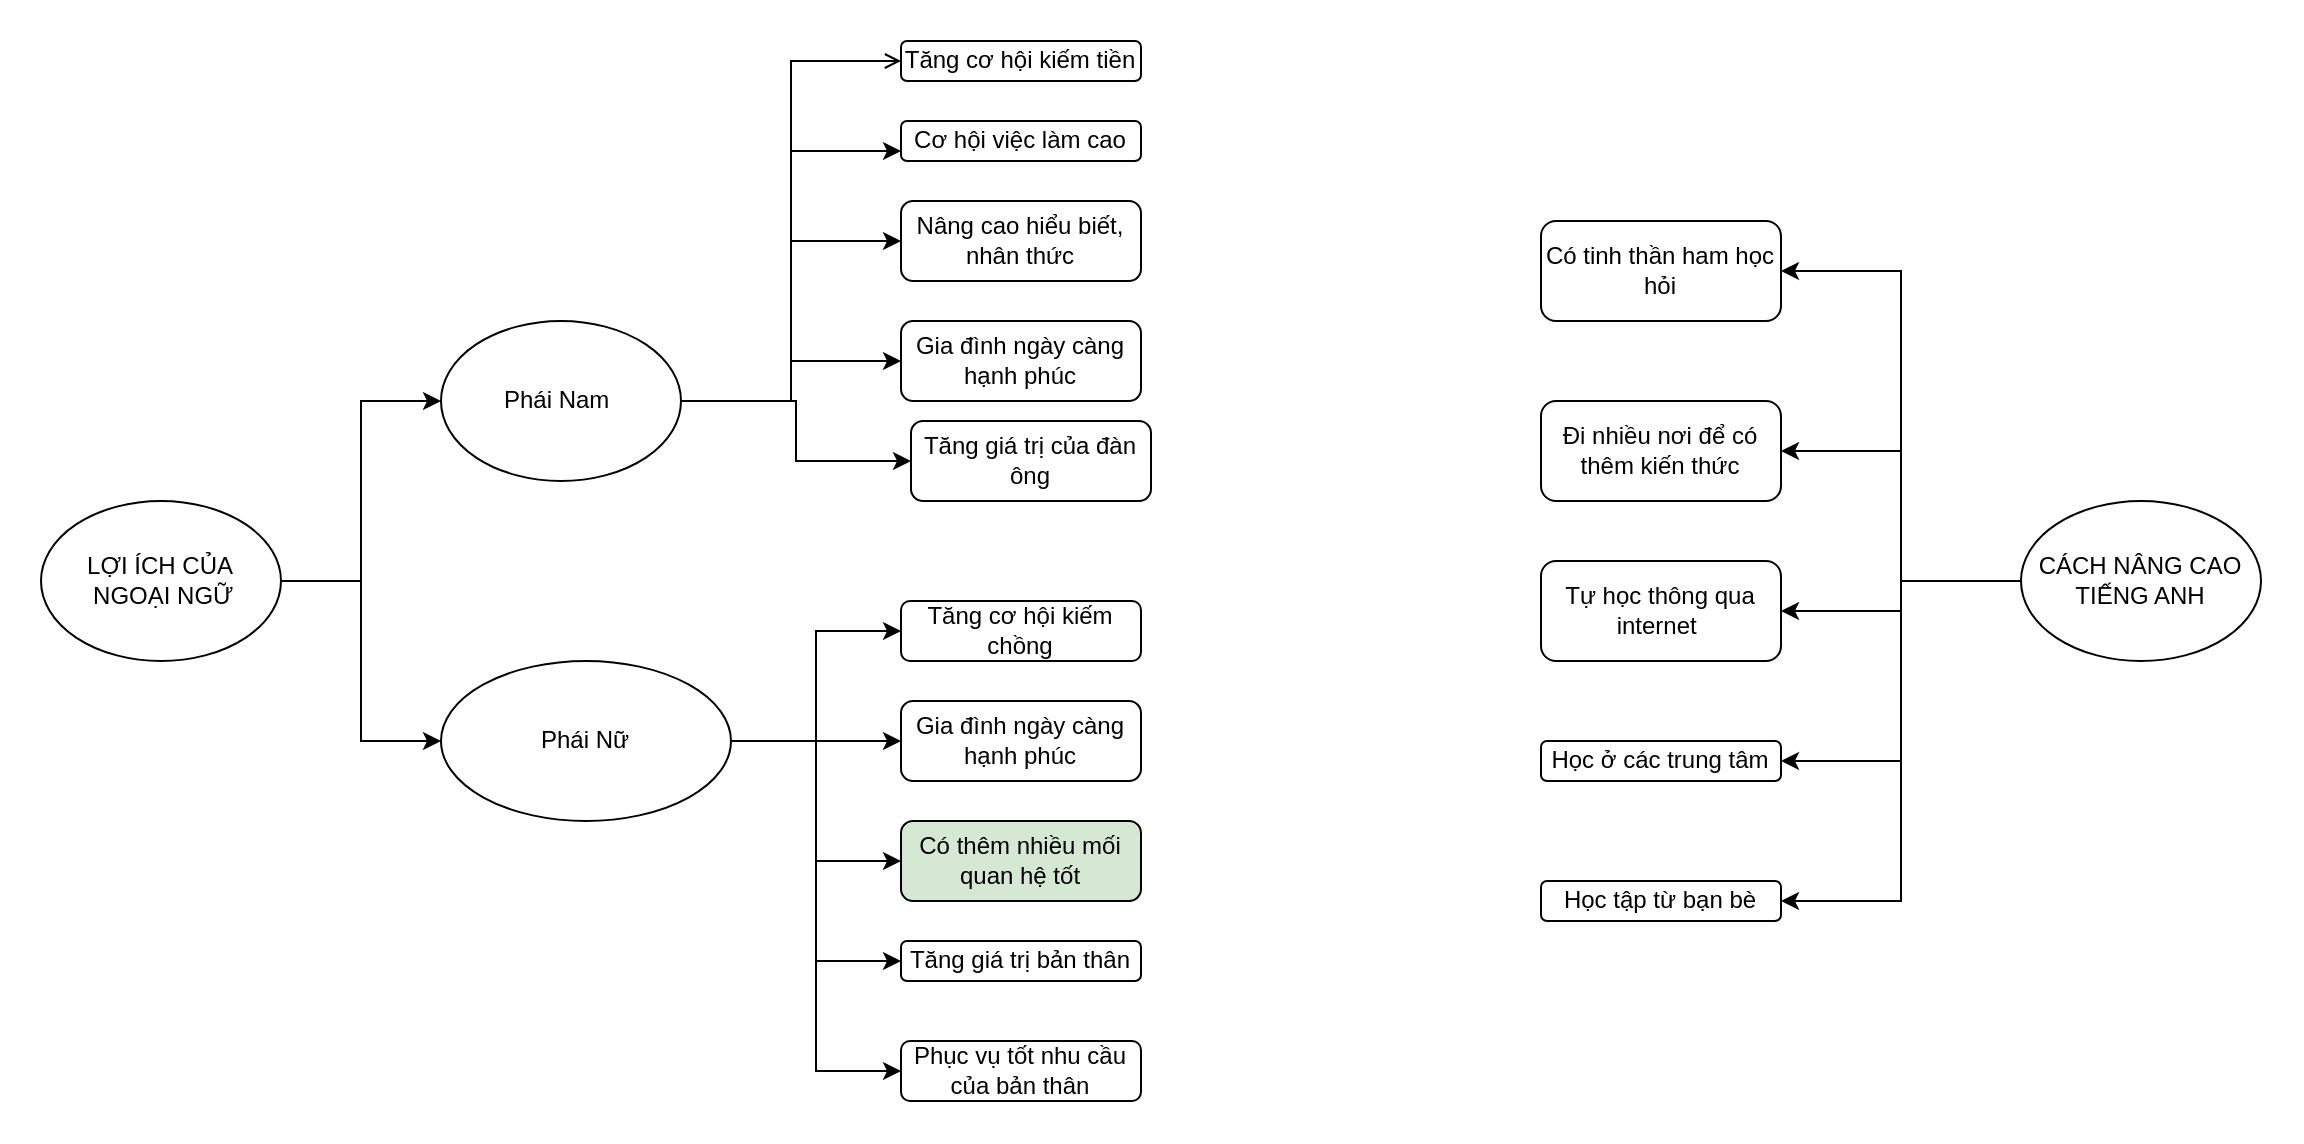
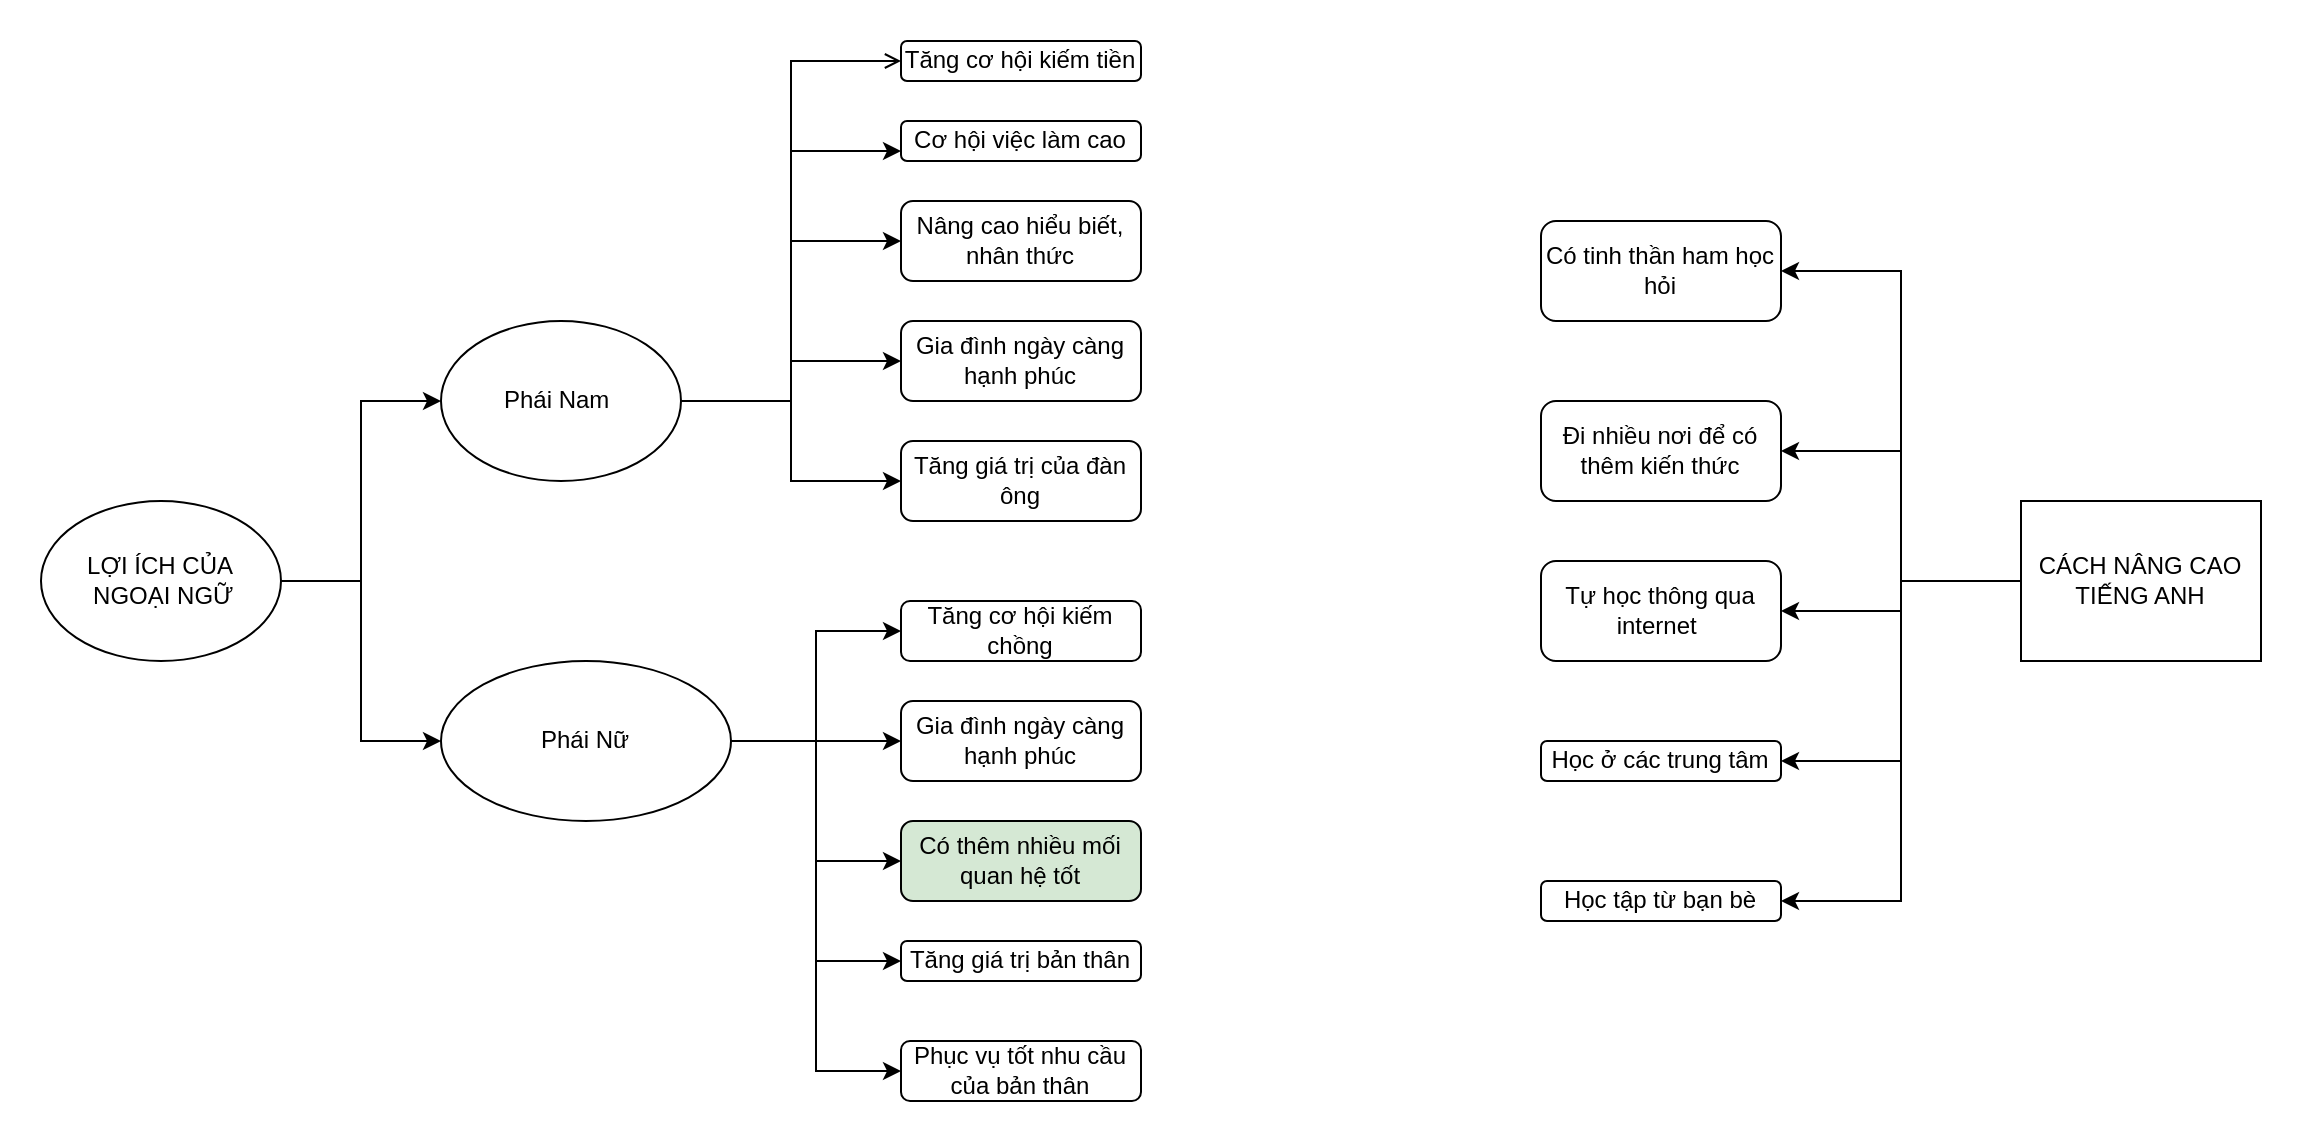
node "Tăng giá trị của đàn ông": moved (1031, 461) -> (1021, 481)
node "CÁCH NÂNG CAO TIẾNG ANH": shape ellipse -> rectangle
